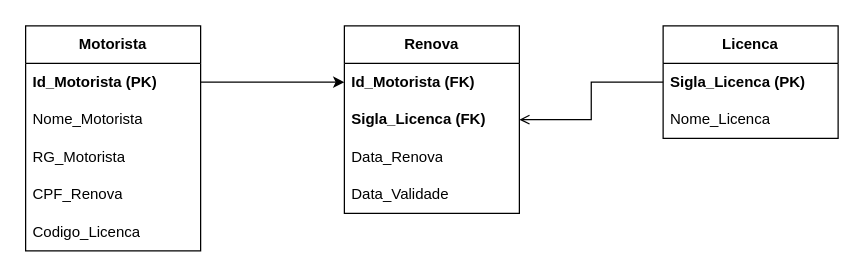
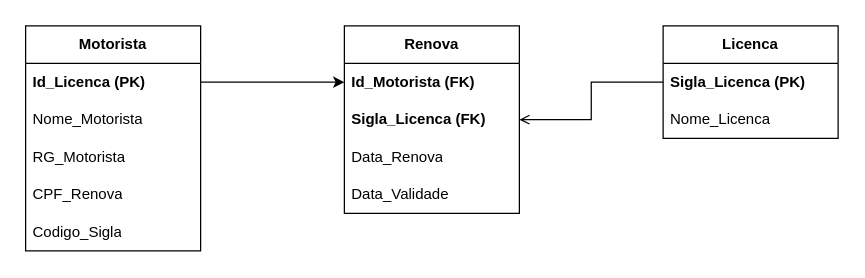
node "Id_Motorista (PK)": label "Id_Motorista (PK)" -> "Id_Licenca (PK)"
node "Codigo_Licenca": label "Codigo_Licenca" -> "Codigo_Sigla"
